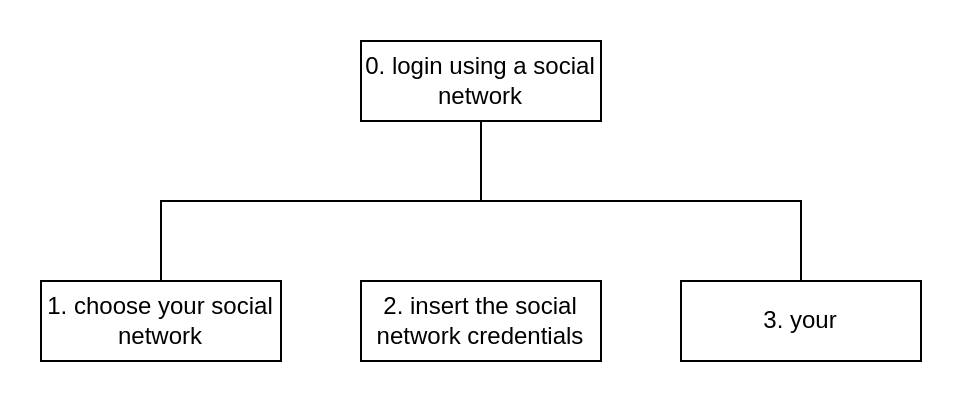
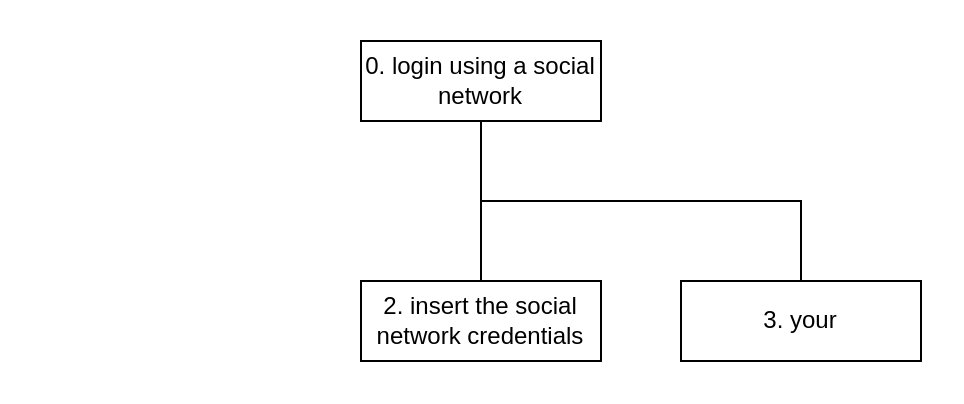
edge "0. login using a social network" -- "1. choose your social network": removed
edge "0. login using a social network" -- "2. insert the social network credentials": added
node "1. choose your social network": removed
